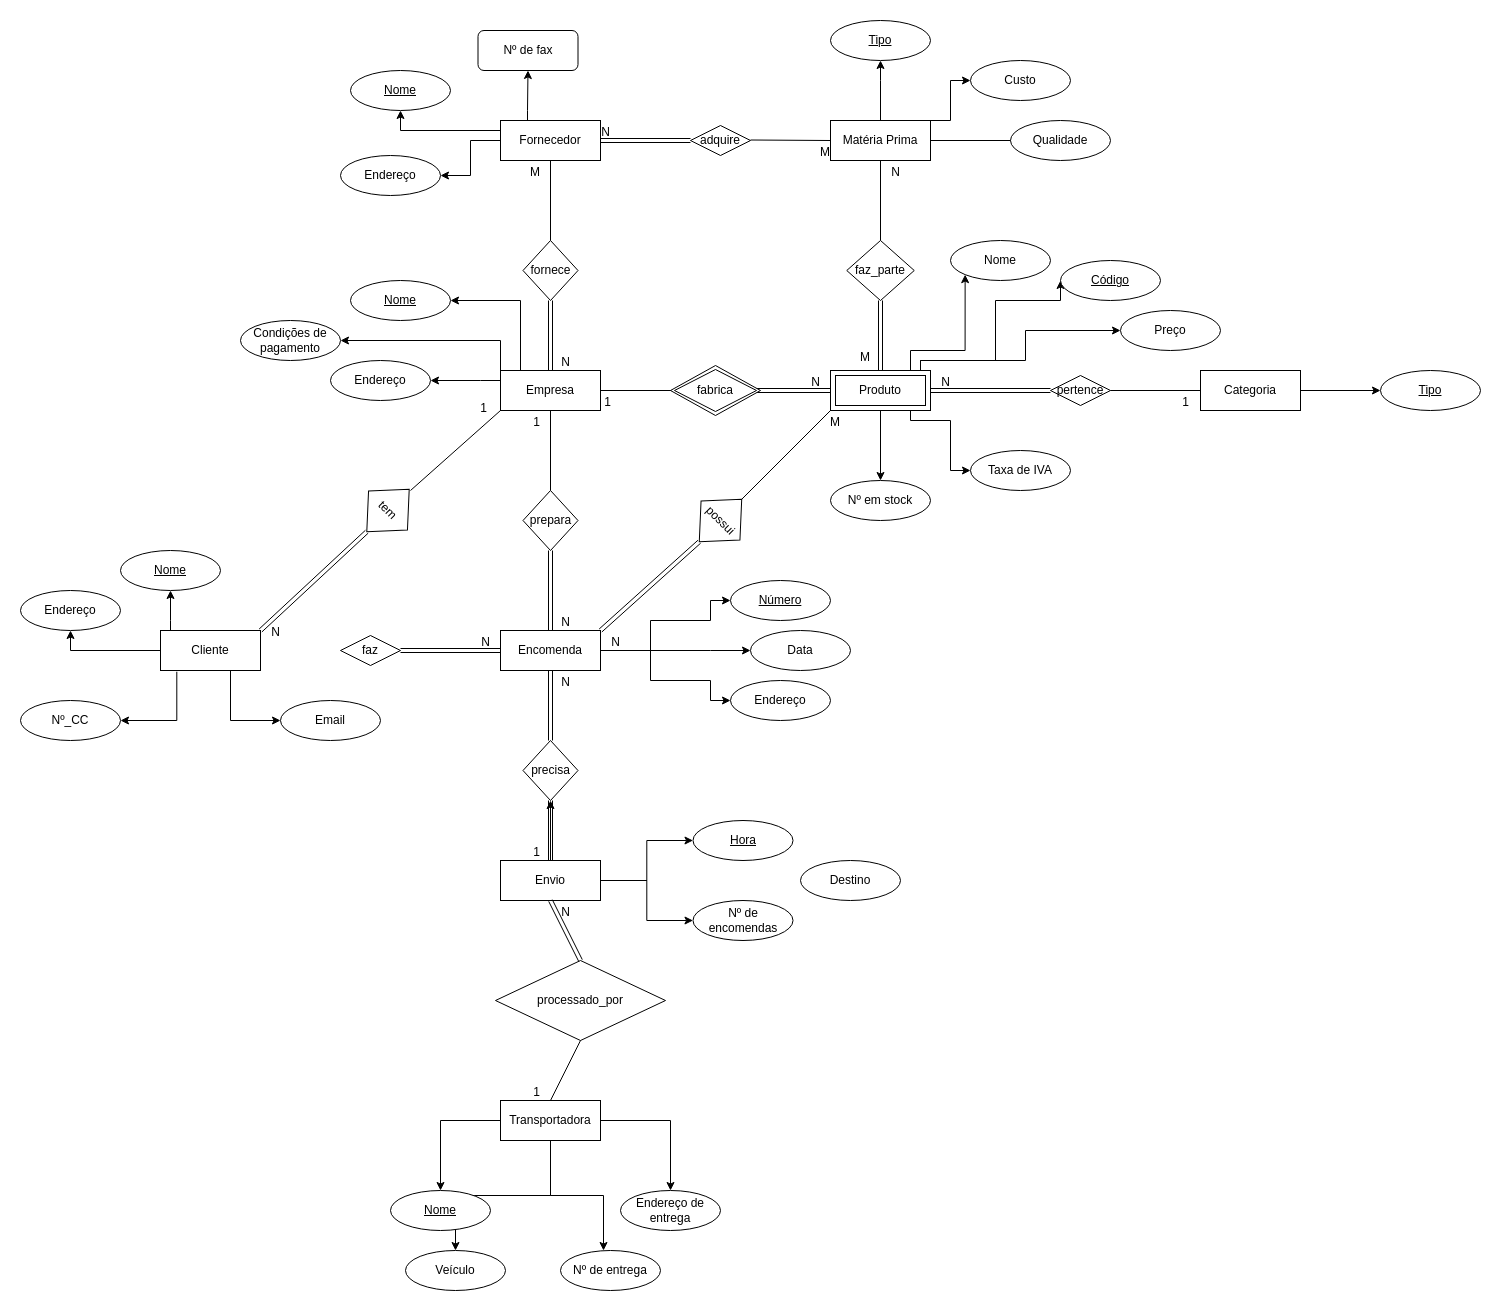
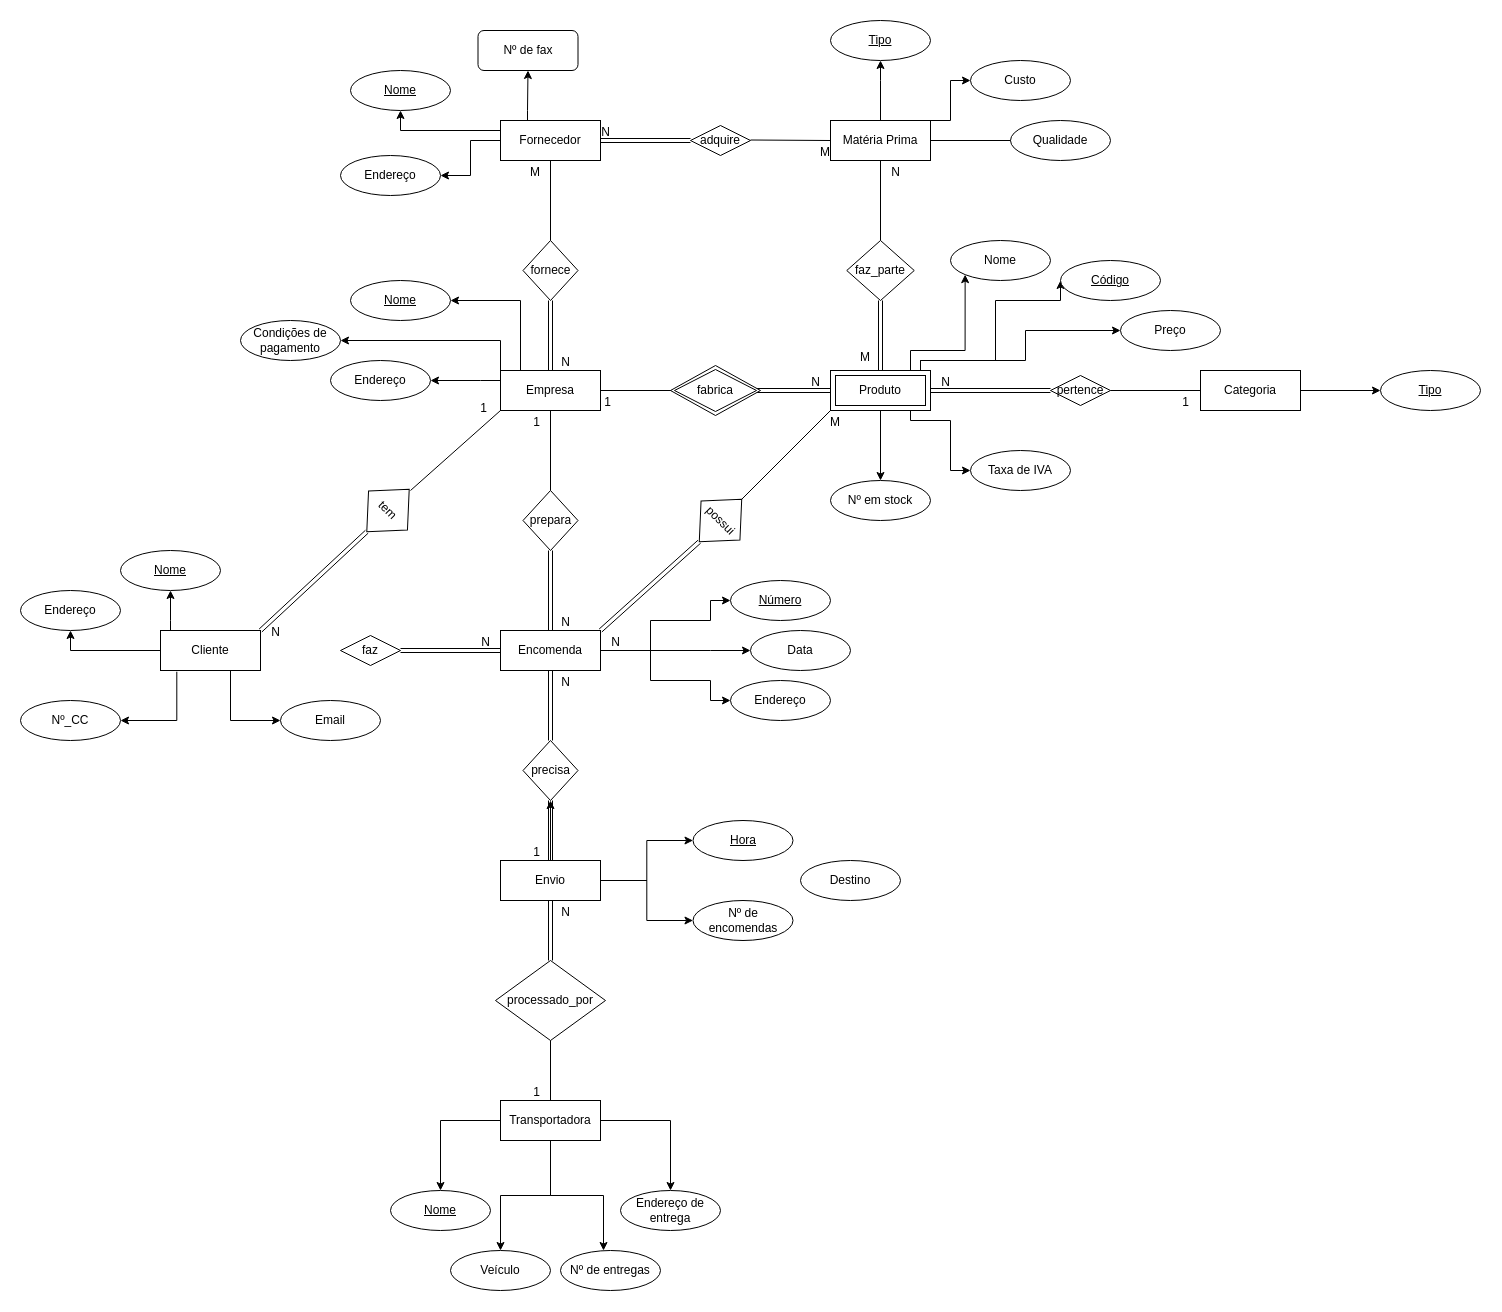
node "processado_por": size 170x80 -> 110x80
node "Veículo": moved (456, 1271) -> (501, 1271)
node "Nº de entrega": label "Nº de entrega" -> "Nº de entregas"
